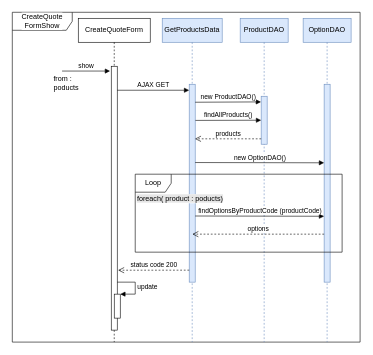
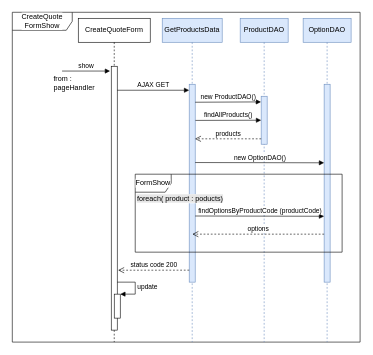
node "from : poducts": label "from : poducts" -> "from : pageHandler"
node "Loop": label "Loop" -> "FormShow"
